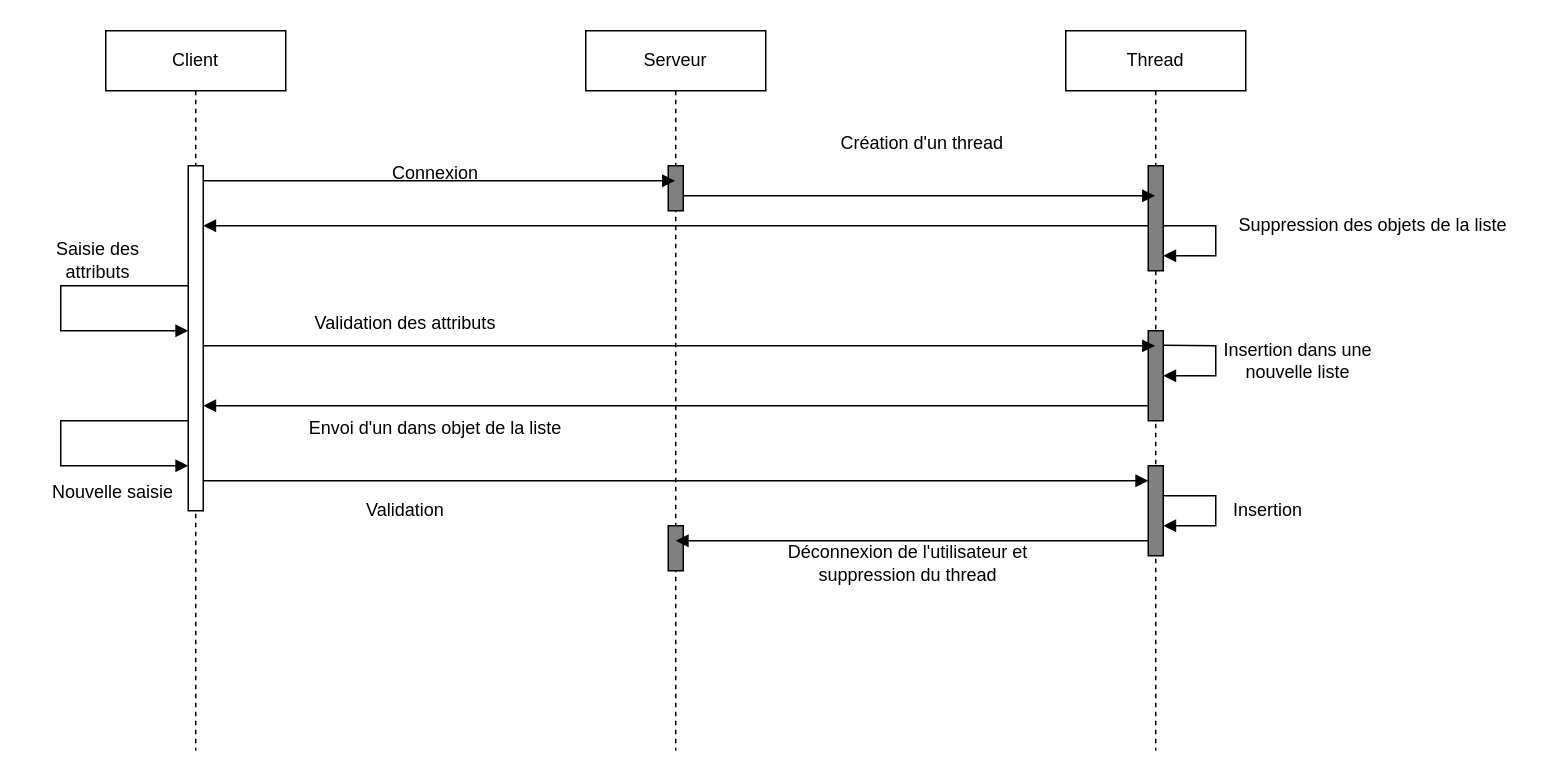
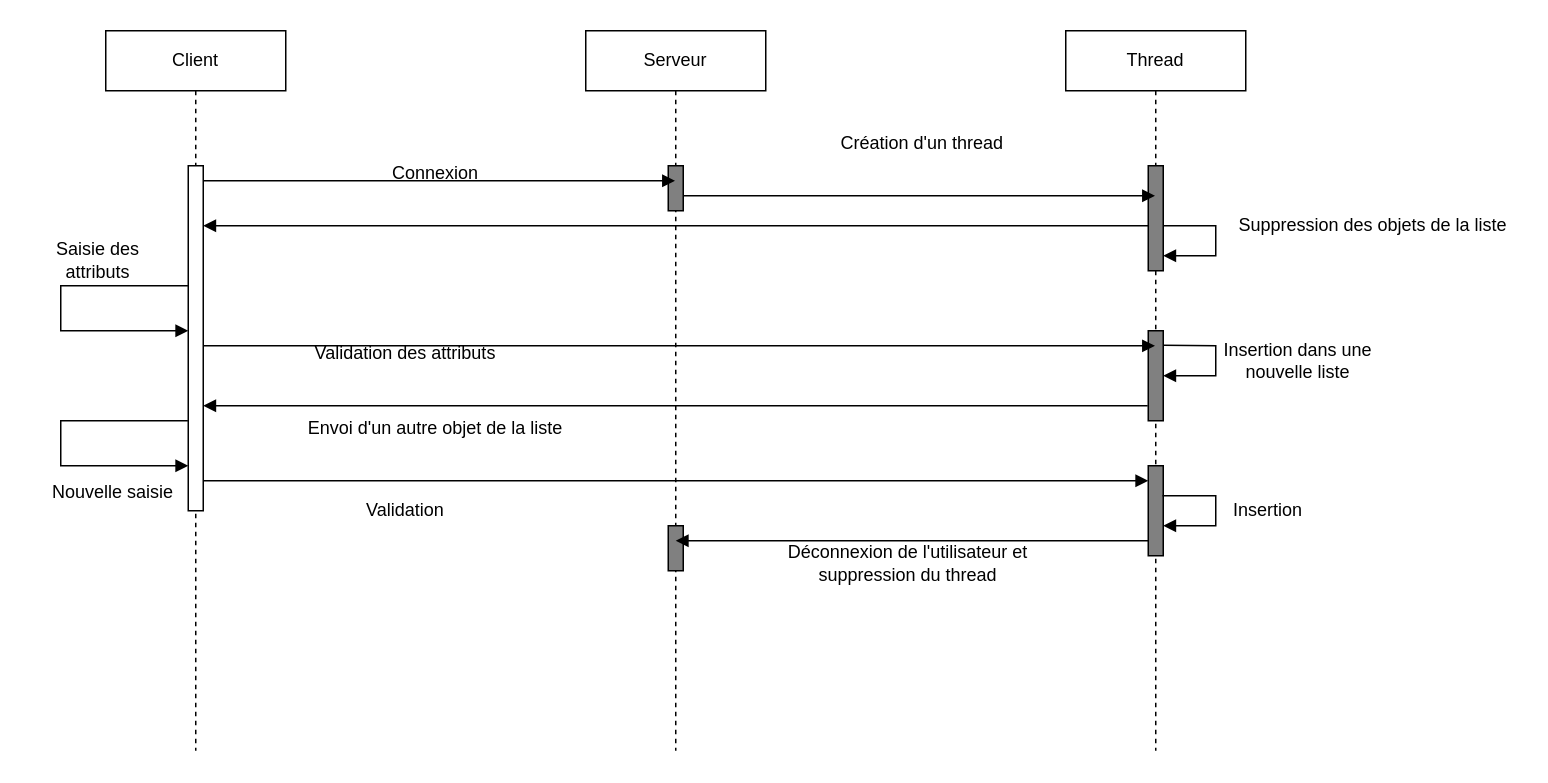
node "Validation des attributs": moved (406, 323) -> (406, 353)
node "Envoi d'un dans objet de la liste": label "Envoi d'un dans objet de la liste" -> "Envoi d'un autre objet de la liste"
